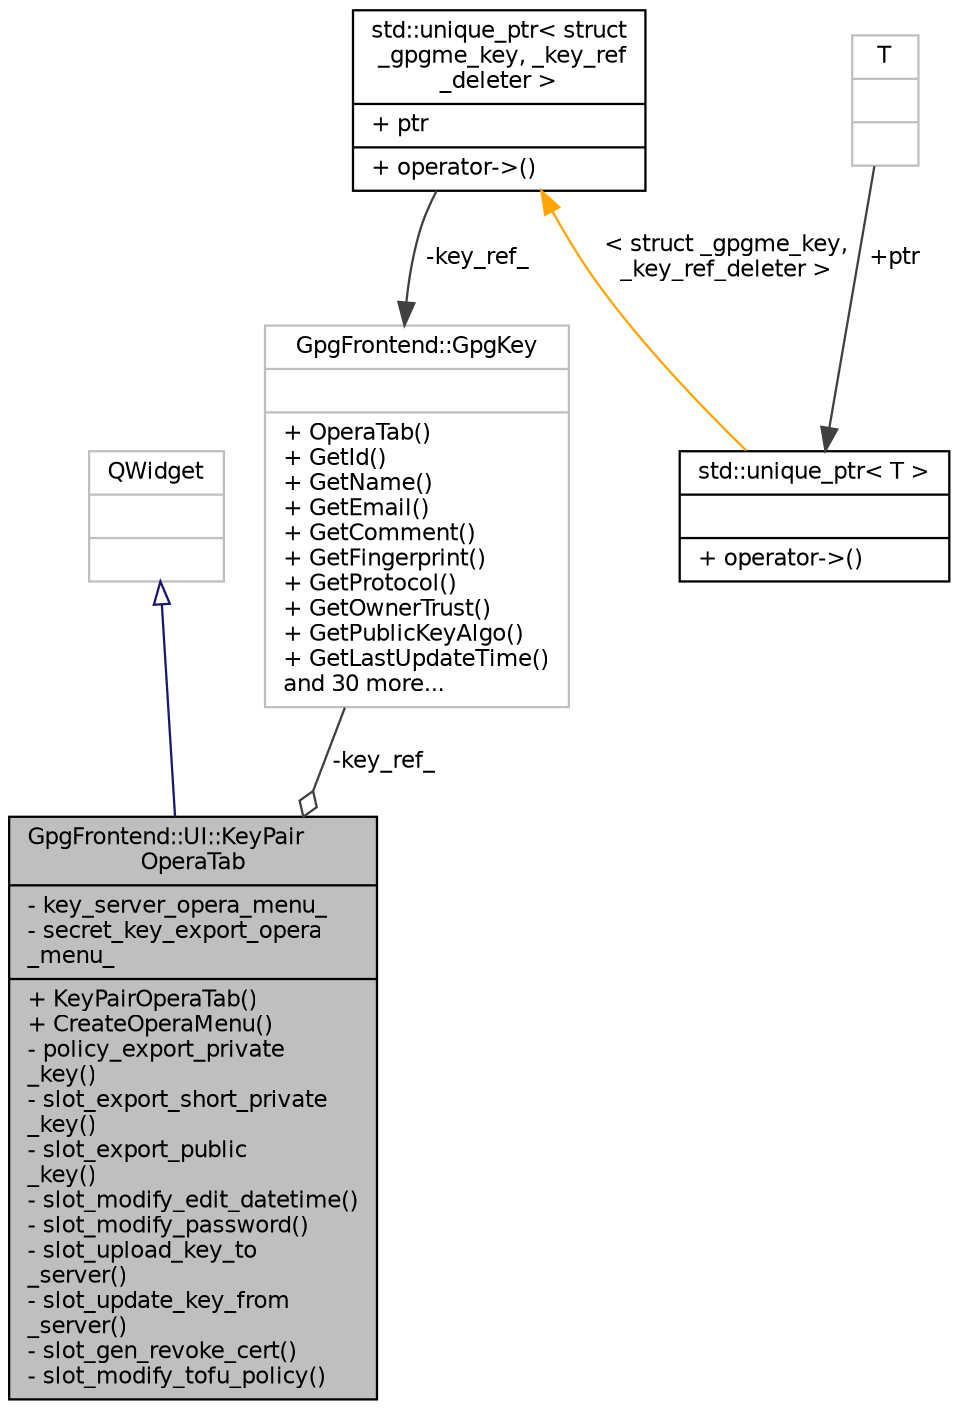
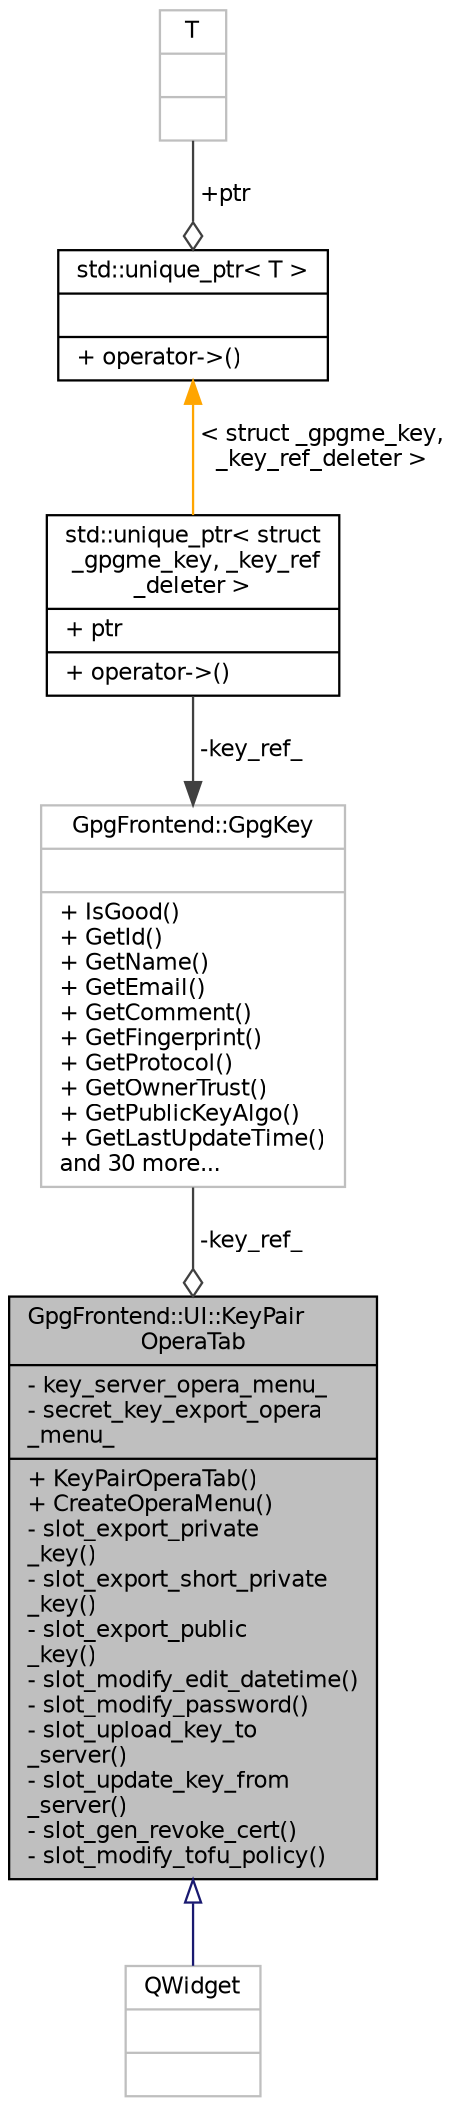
edge "T" -> "std::unique_ptr< T >": arrowhead normal -> odiamond
edge "std::unique_ptr< T >" -> "std::unique_ptr< struct": reversed
node "GpgFrontend::GpgKey": text "+ OperaTab()" -> "+ IsGood()"
edge "GpgFrontend::UI::KeyPair" -> "QWidget": reversed
node "GpgFrontend::UI::KeyPair": text "- policy_export_private" -> "- slot_export_private"
